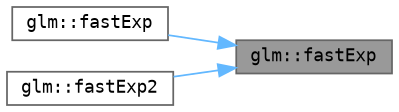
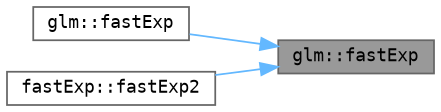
node "glm::fastExp2": label "glm::fastExp2" -> "fastExp::fastExp2"
